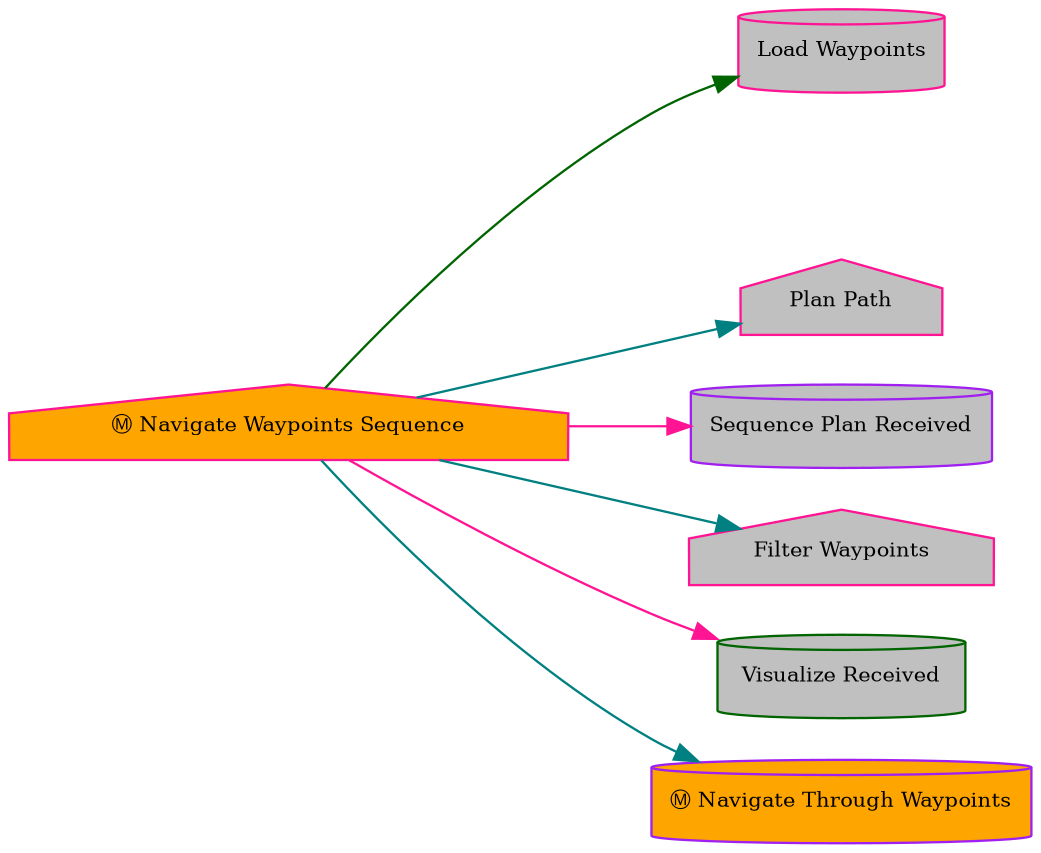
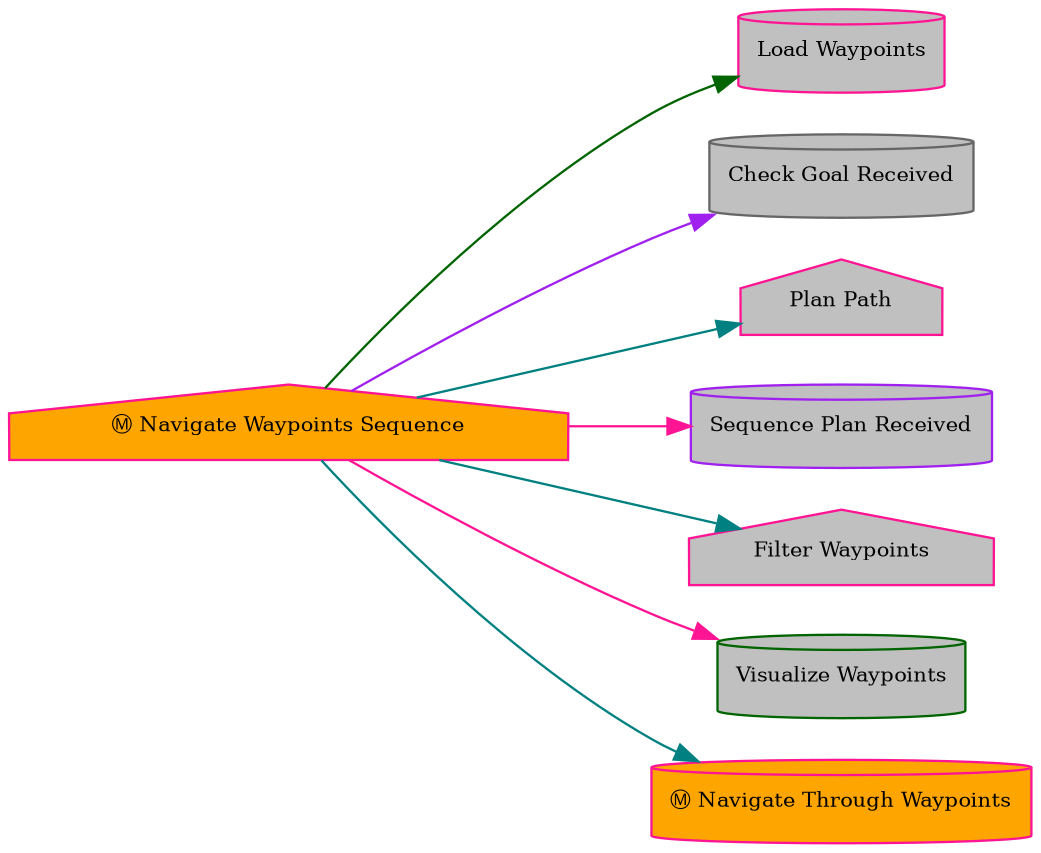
node "Check Goal Received": added
node "Visualize Received": label "Visualize Received" -> "Visualize Waypoints"
node "Ⓜ Navigate Through Waypoints": color purple -> deeppink
